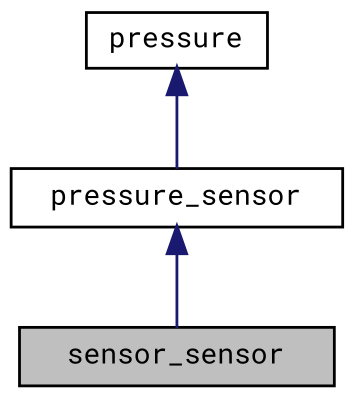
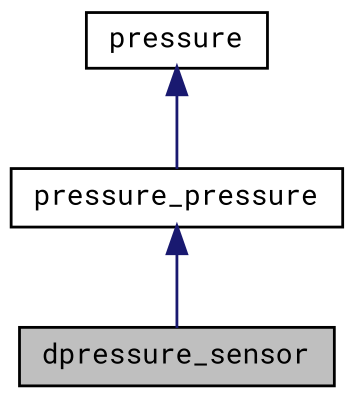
node "pressure_sensor": label "pressure_sensor" -> "pressure_pressure"
node "sensor_sensor": label "sensor_sensor" -> "dpressure_sensor"
